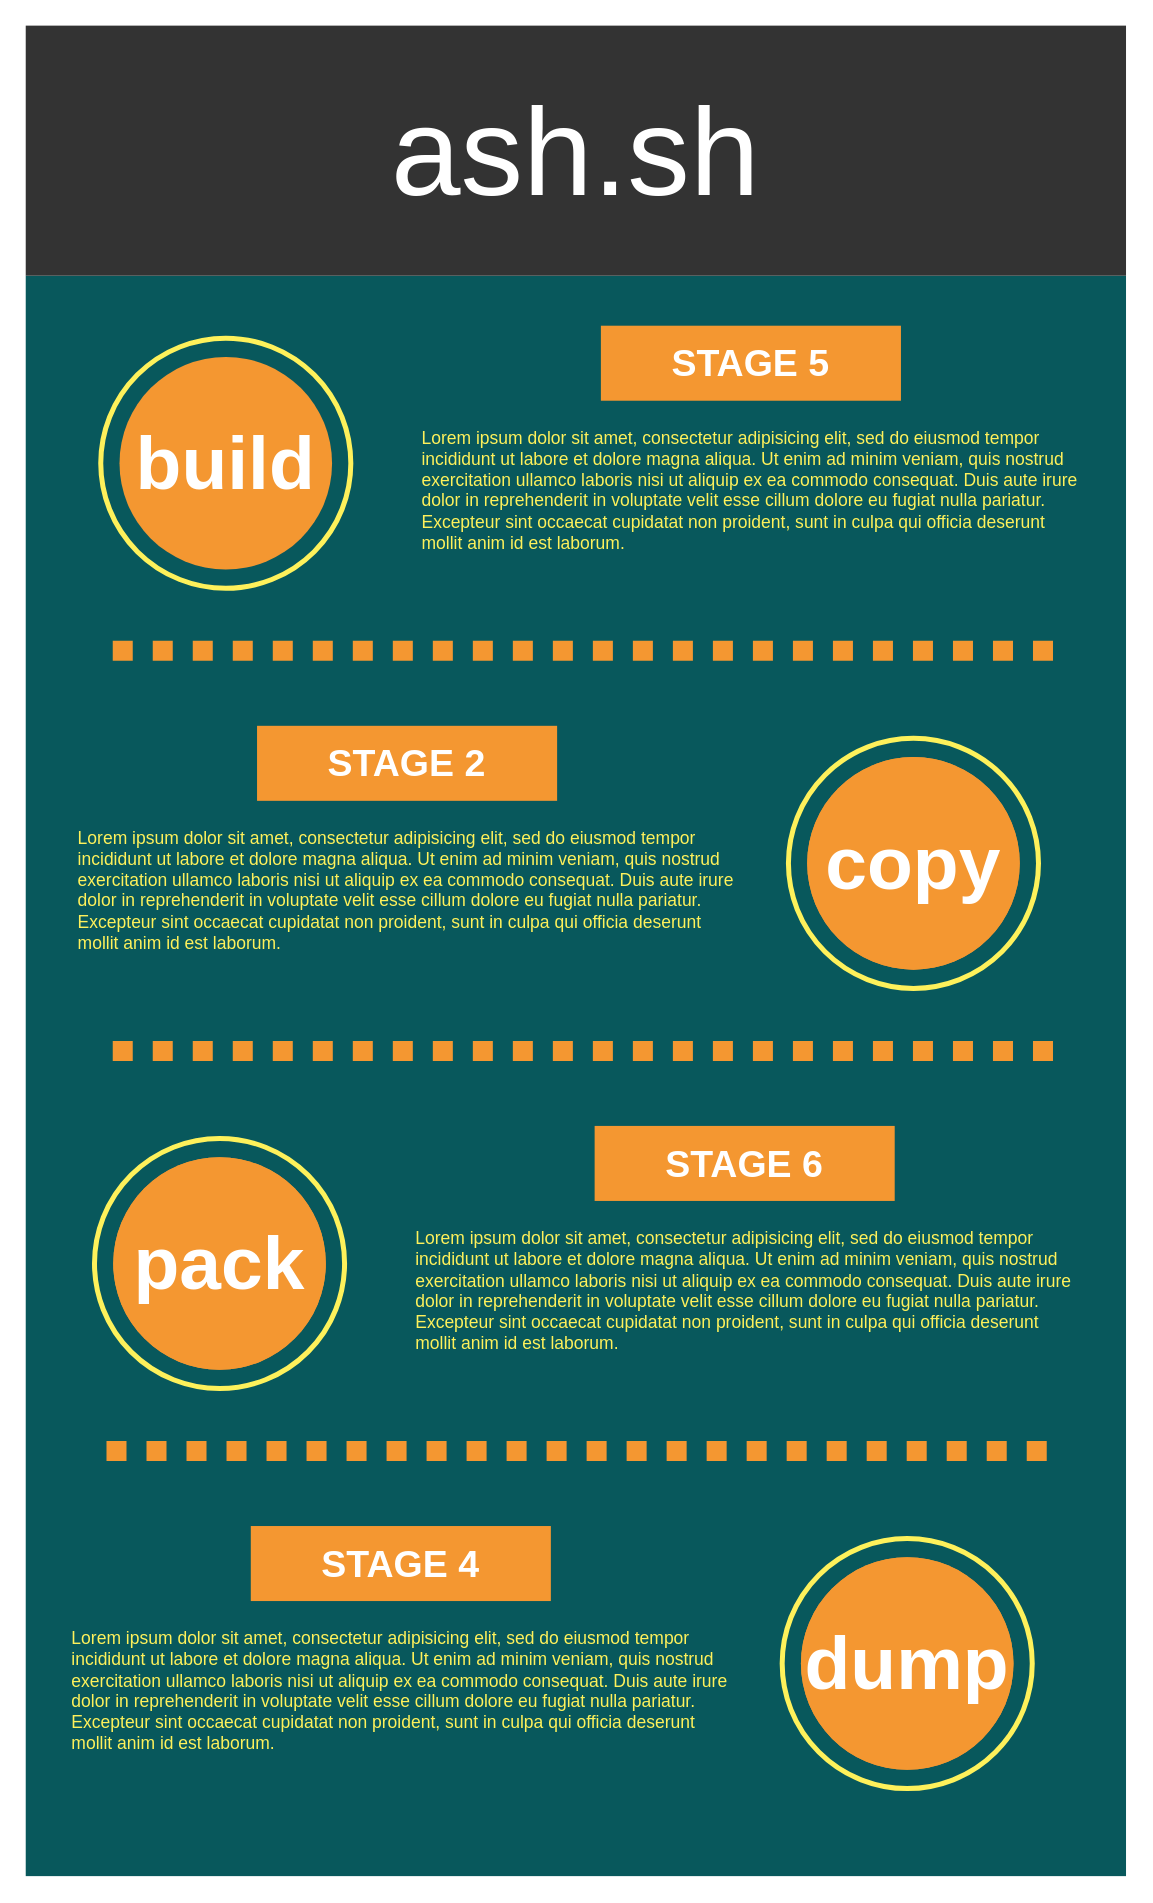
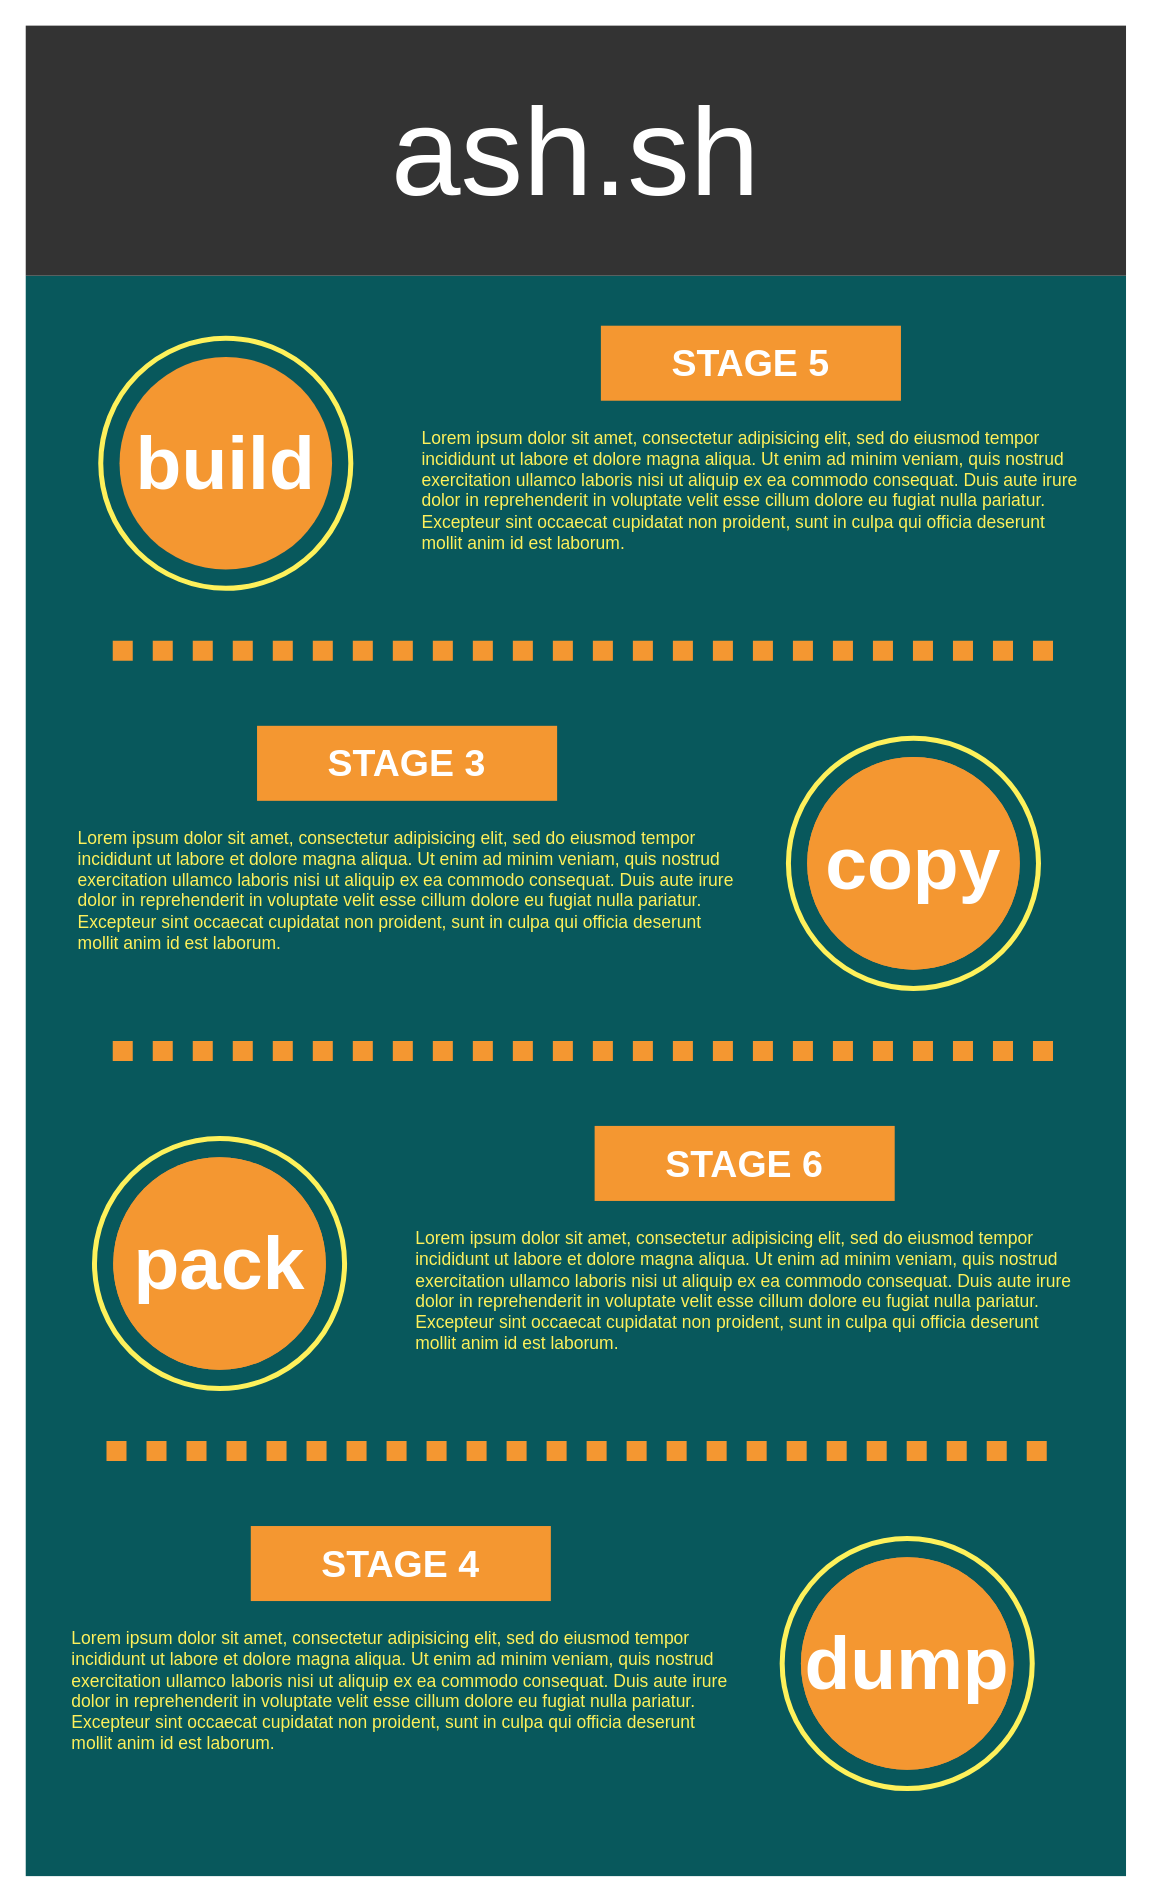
node "STAGE 2": label "STAGE 2" -> "STAGE 3"
